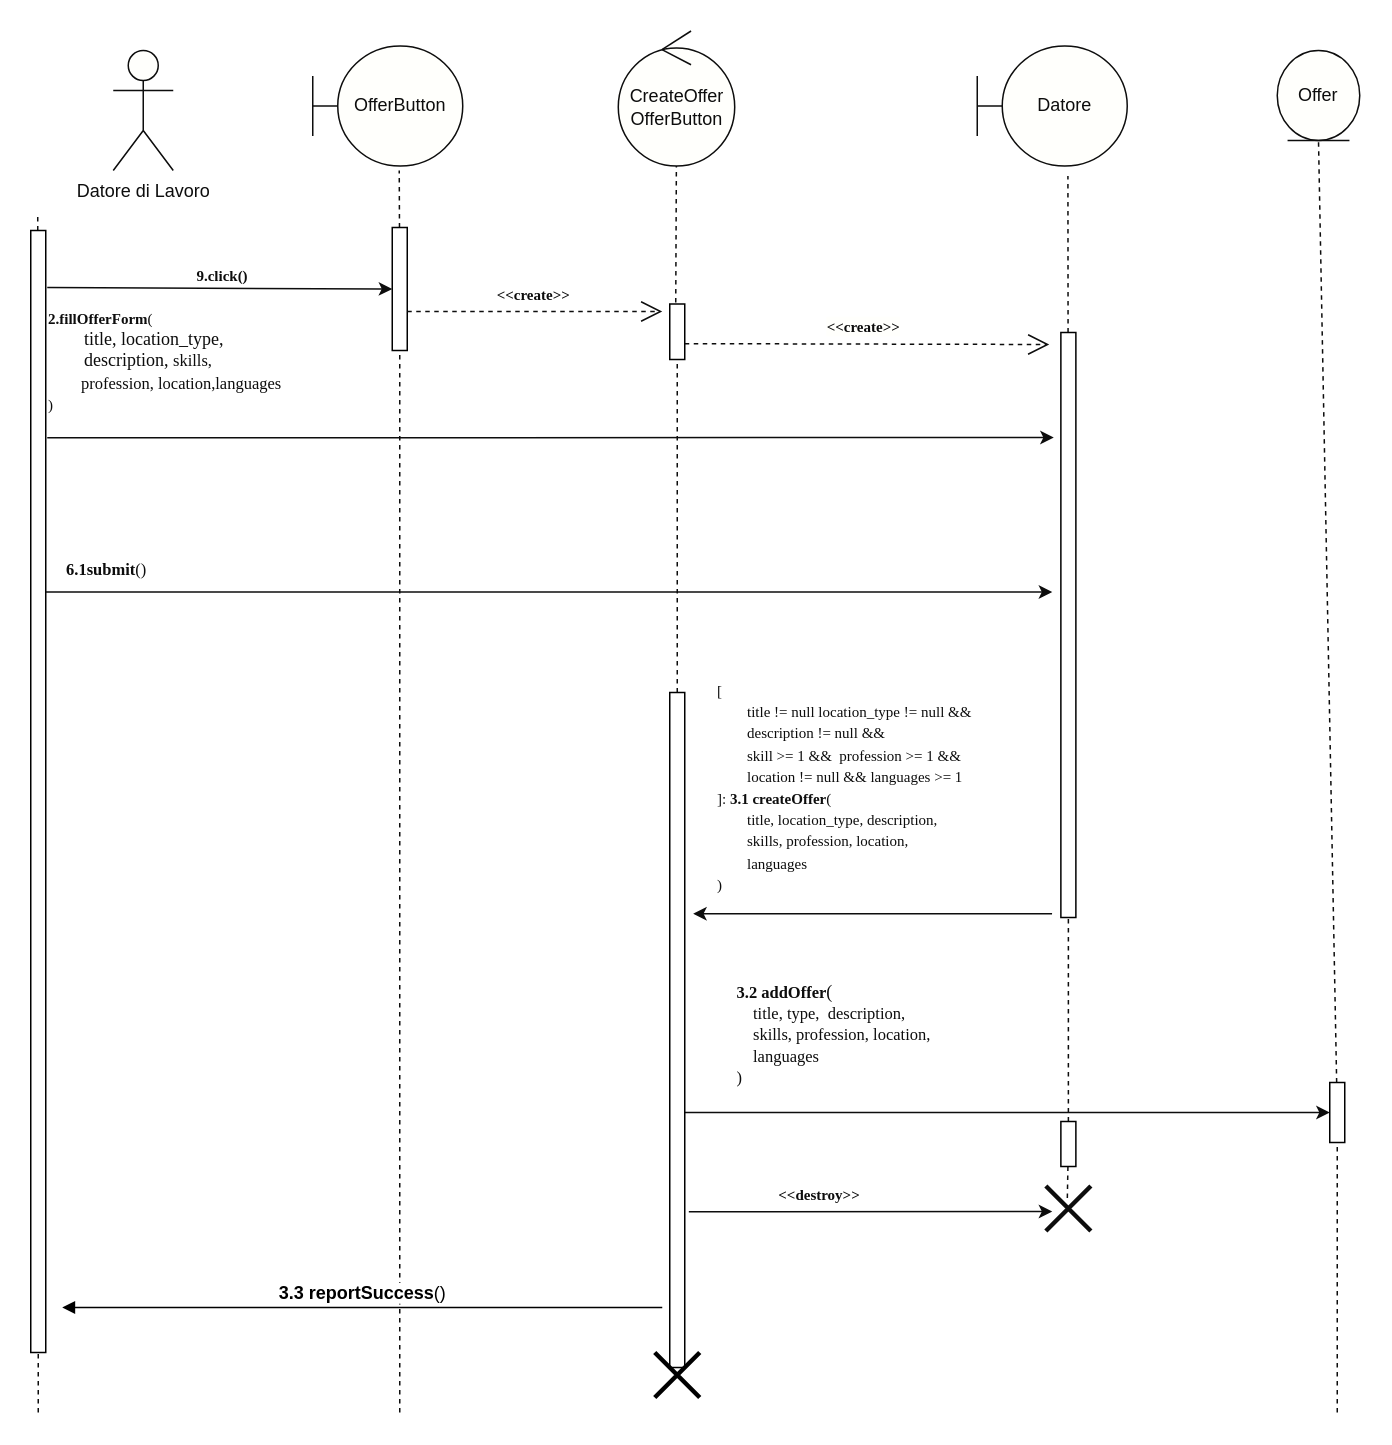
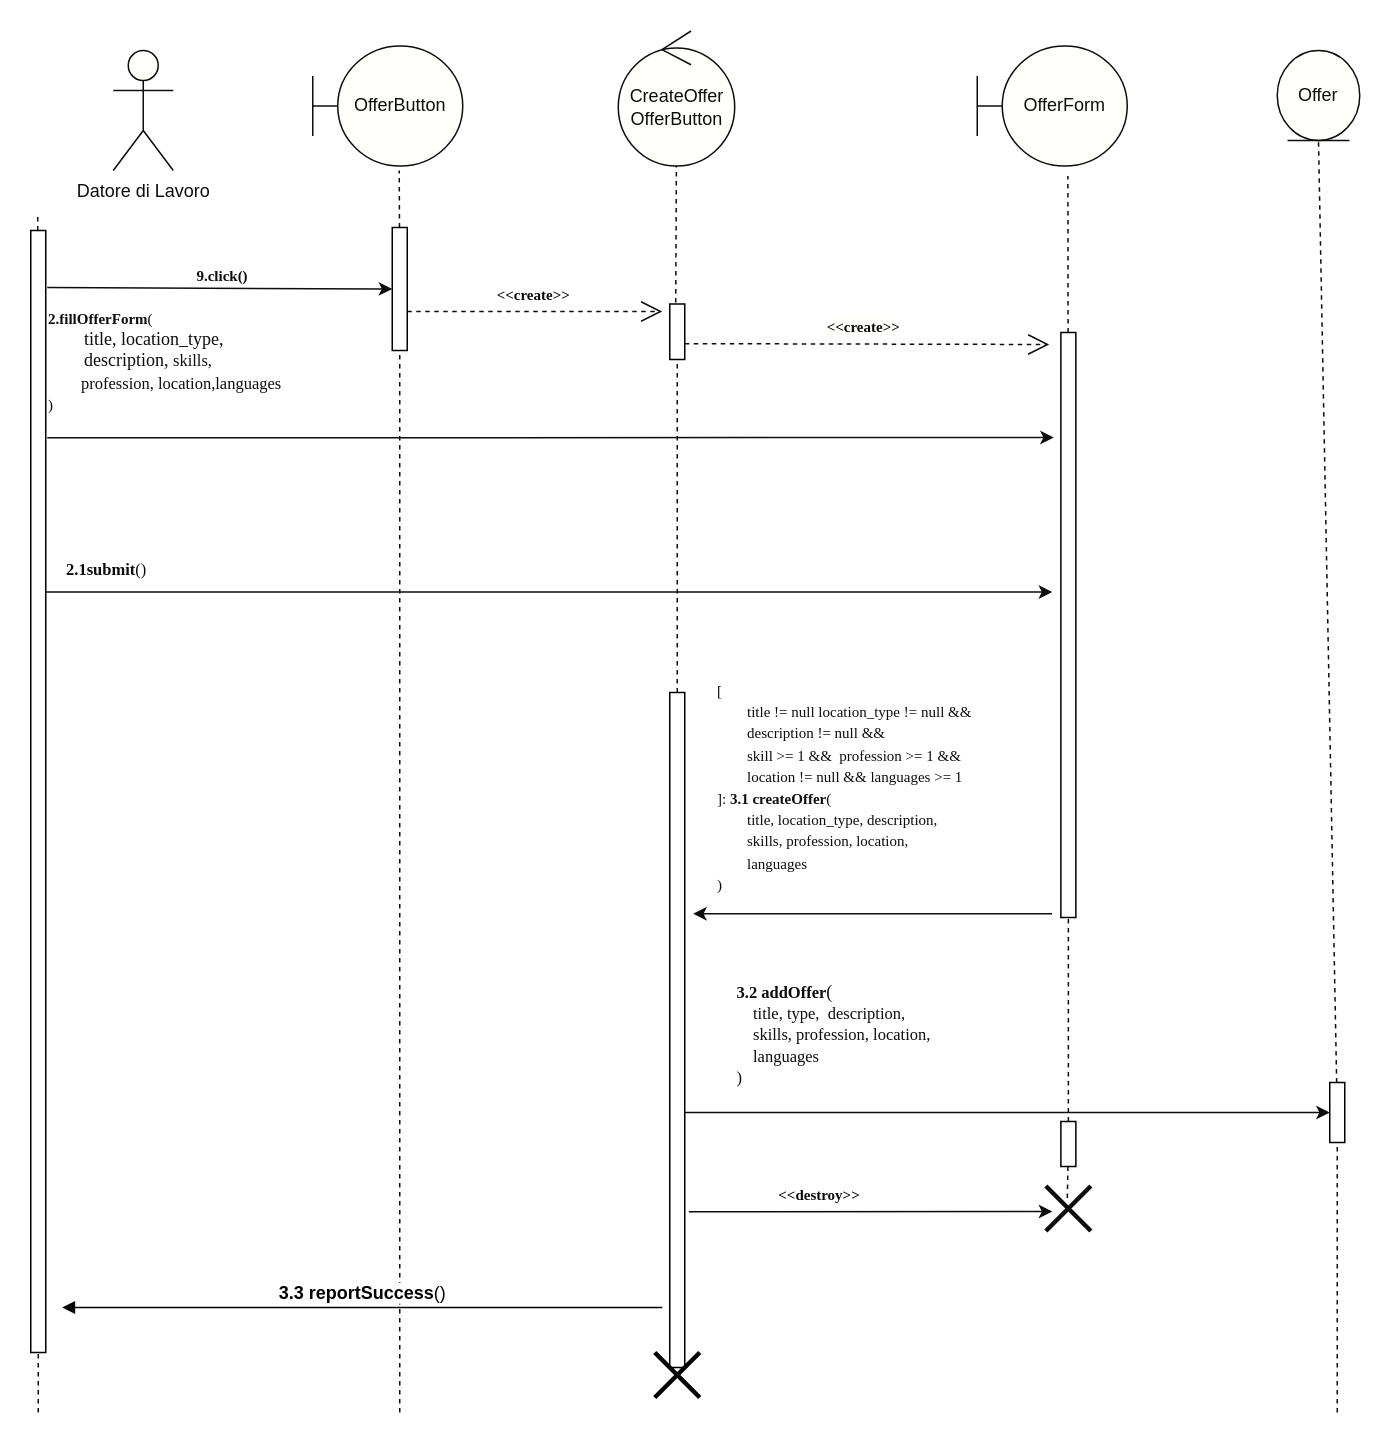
node "Datore": label "Datore" -> "OfferForm"
node "6.1submit()": label "6.1submit()" -> "2.1submit()"
